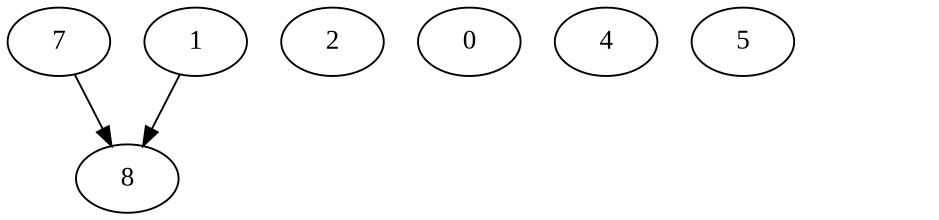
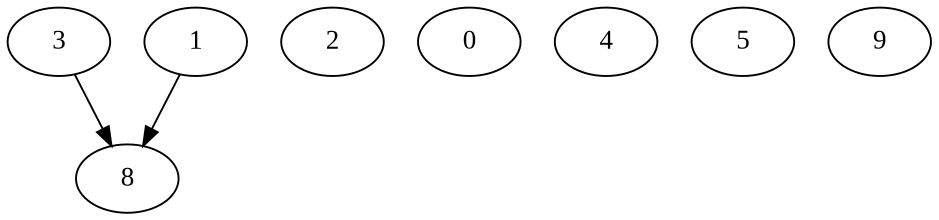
node "7": label "7" -> "3"
node "9": added
